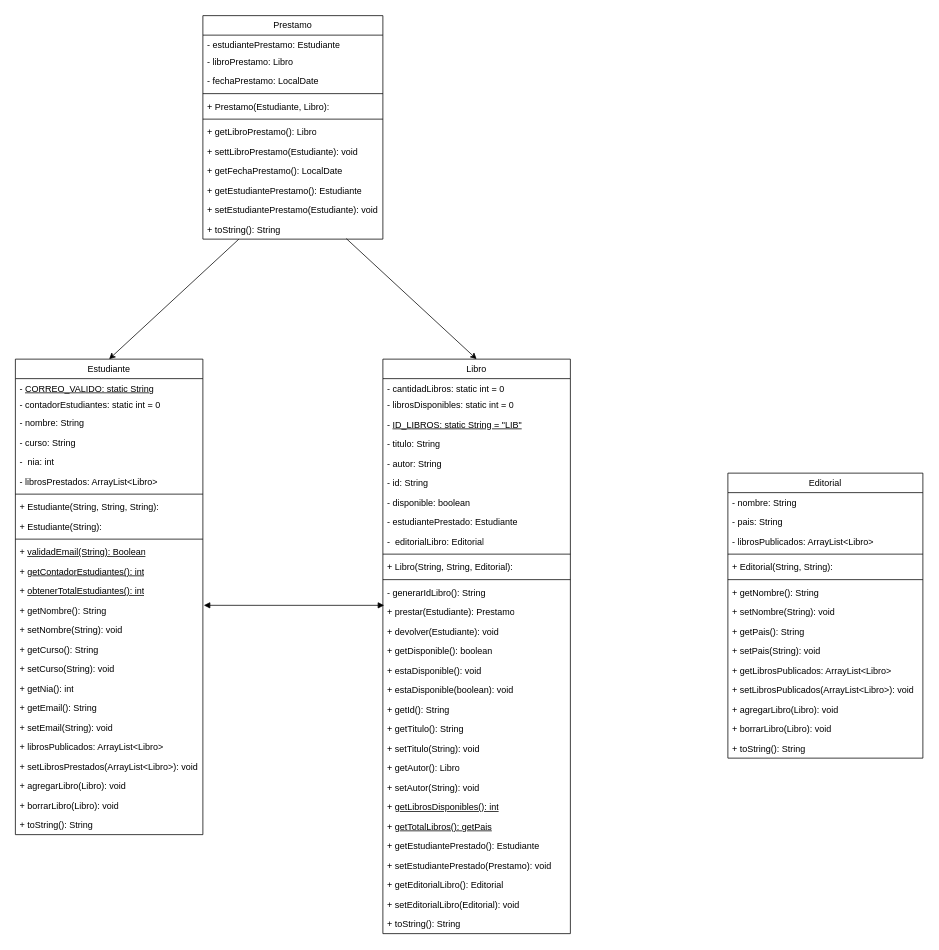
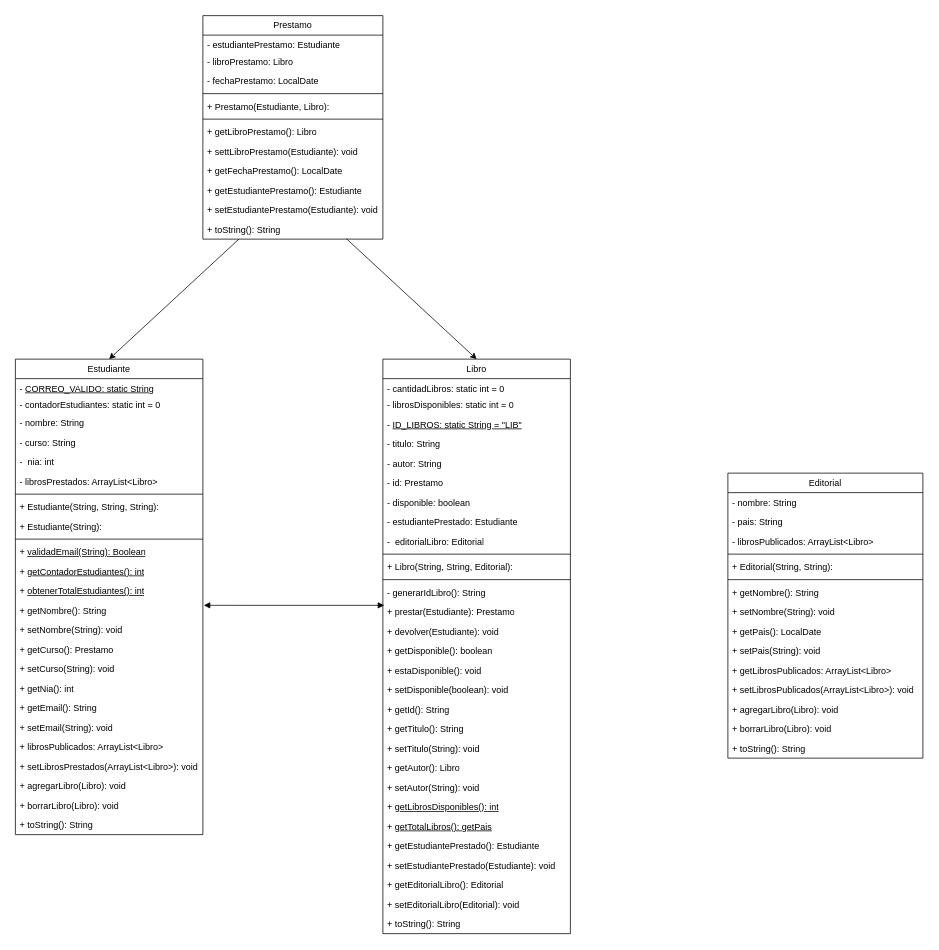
node "- id: String": label "- id: String" -> "- id: Prestamo"
node "+ getPais(): String": label "+ getPais(): String" -> "+ getPais(): LocalDate"
node "+ getCurso(): String": label "+ getCurso(): String" -> "+ getCurso(): Prestamo"
node "+ estaDisponible(boolean): void": label "+ estaDisponible(boolean): void" -> "+ setDisponible(boolean): void"
node "+ setEstudiantePrestado(Prestamo): void": label "+ setEstudiantePrestado(Prestamo): void" -> "+ setEstudiantePrestado(Estudiante): void"
